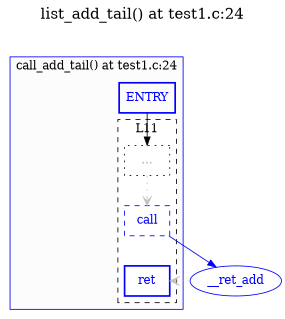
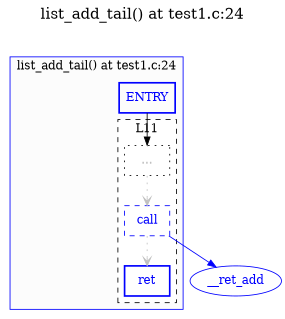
cluster "call_add_tail() at test1.c:24": label "call_add_tail() at test1.c:24" -> "list_add_tail() at test1.c:24"
edge "__ret_add" -> "ret": now "call" -> "ret"
